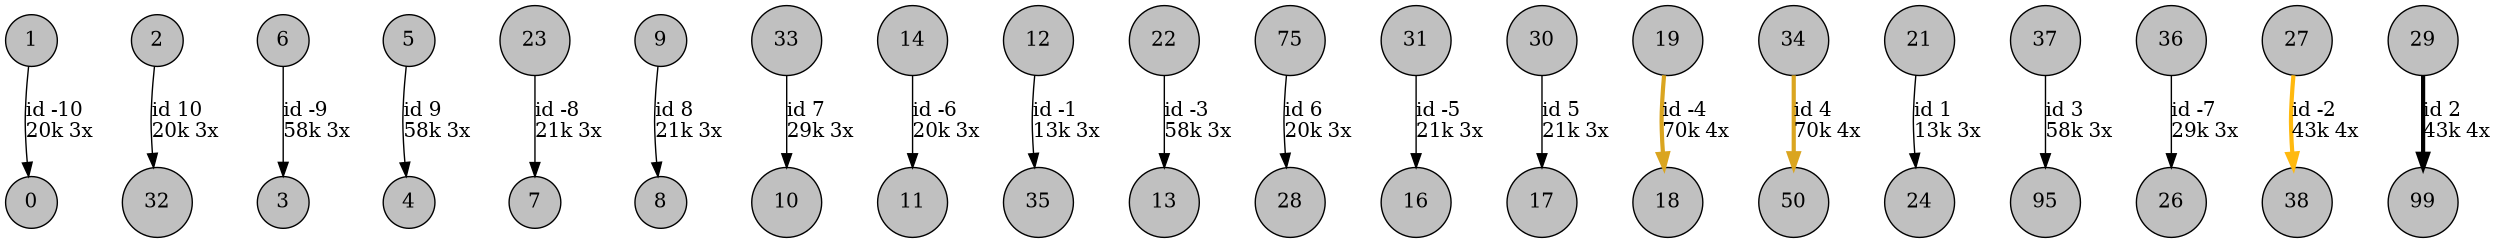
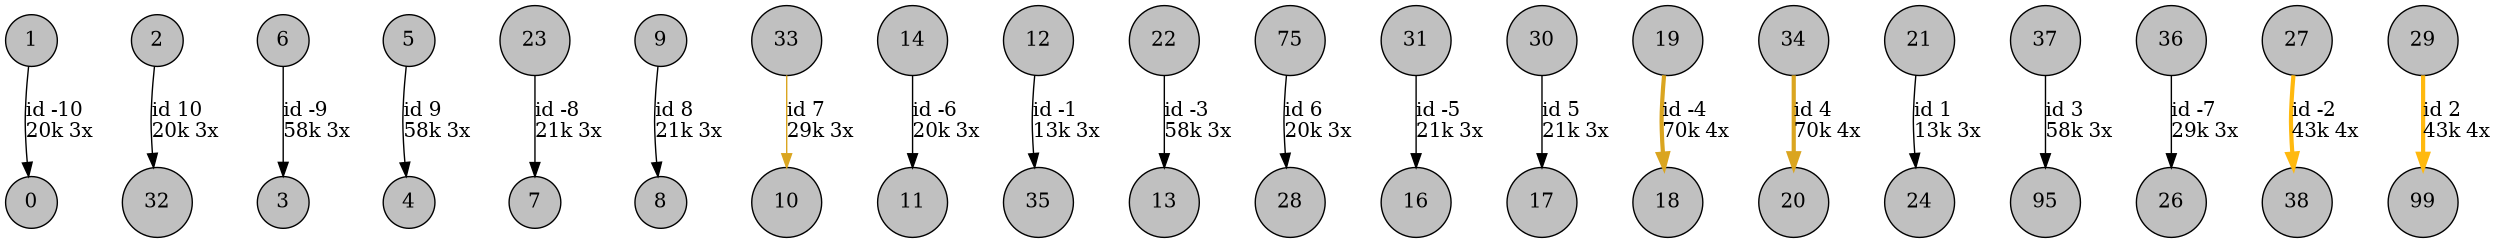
edge "33" -> "10": color black -> goldenrod
edge "29" -> "99": color black -> darkgoldenrod1
node "50": label "50" -> "20"
